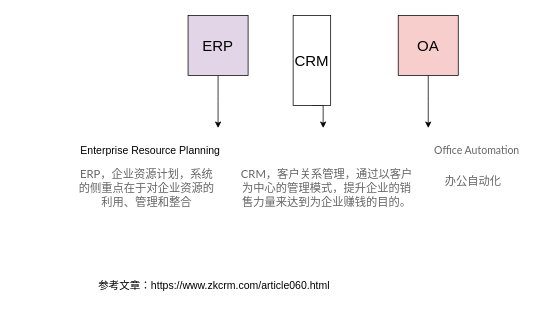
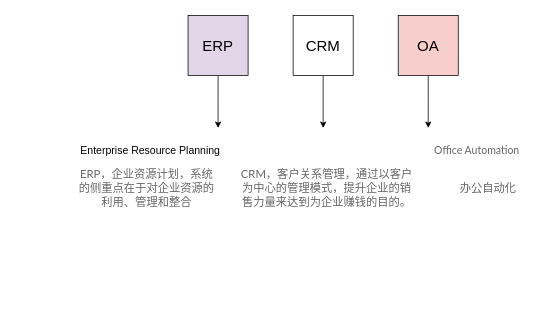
node "CRM": size 38x90 -> 60x60
node "办公自动化": moved (473, 180) -> (488, 188)
node "参考文章：https://www.zkcrm.com/article060.html": removed
